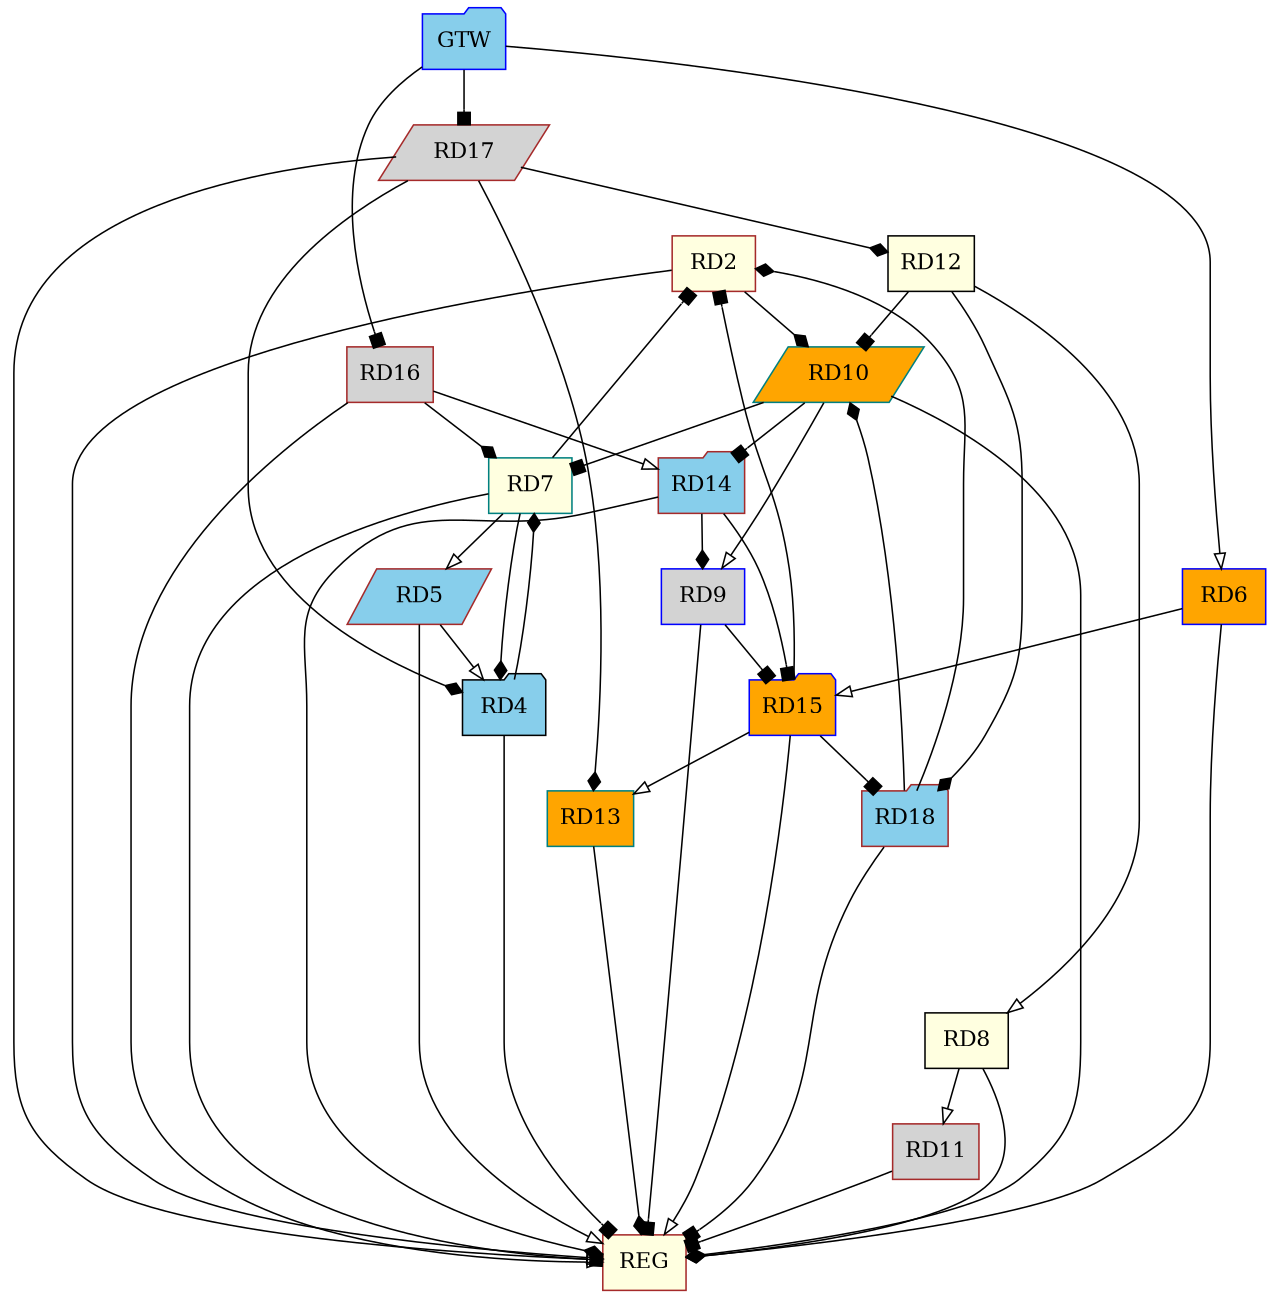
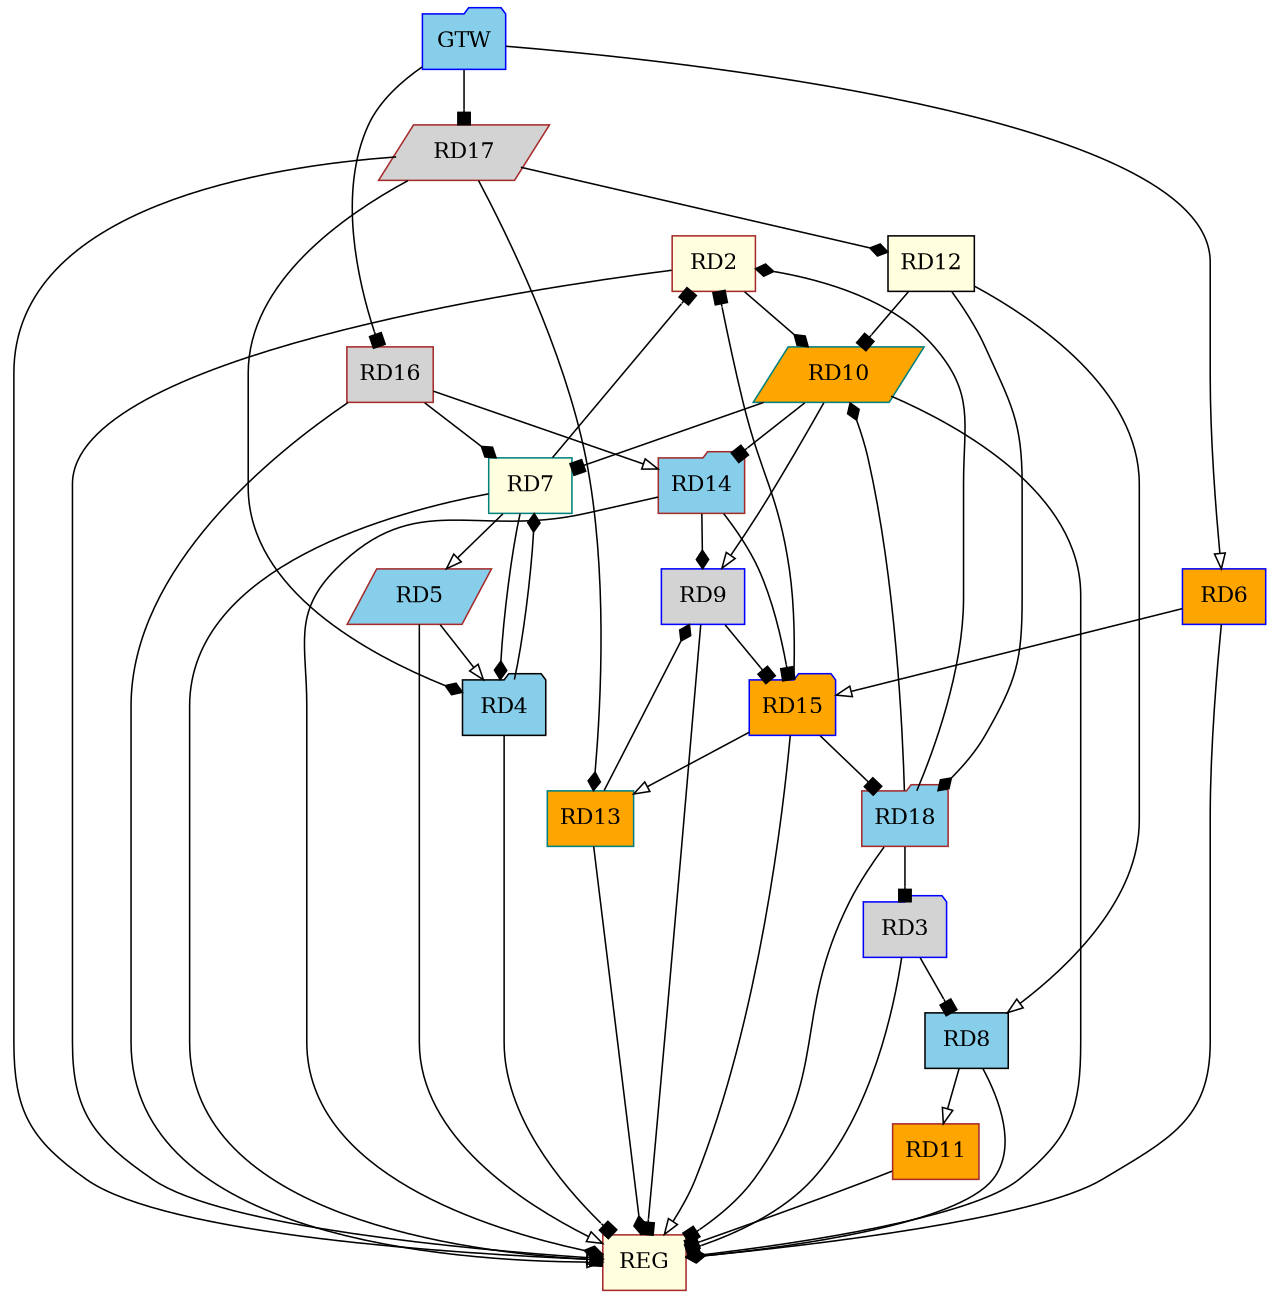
edge "RD13" -> "RD9": added
node "RD3": added
node "RD8": fillcolor lightyellow -> skyblue
node "RD11": fillcolor lightgrey -> orange
